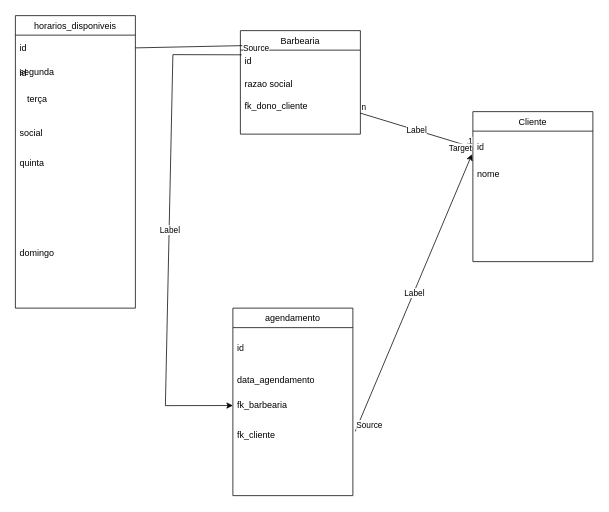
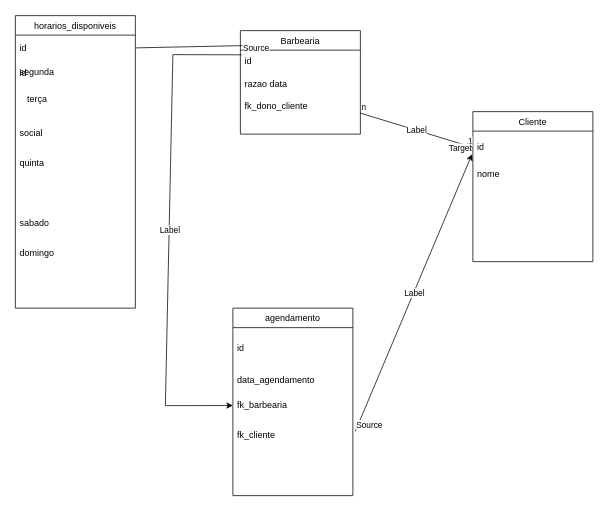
node "razao social": label "razao social" -> "razao data"
node "sabado": added
